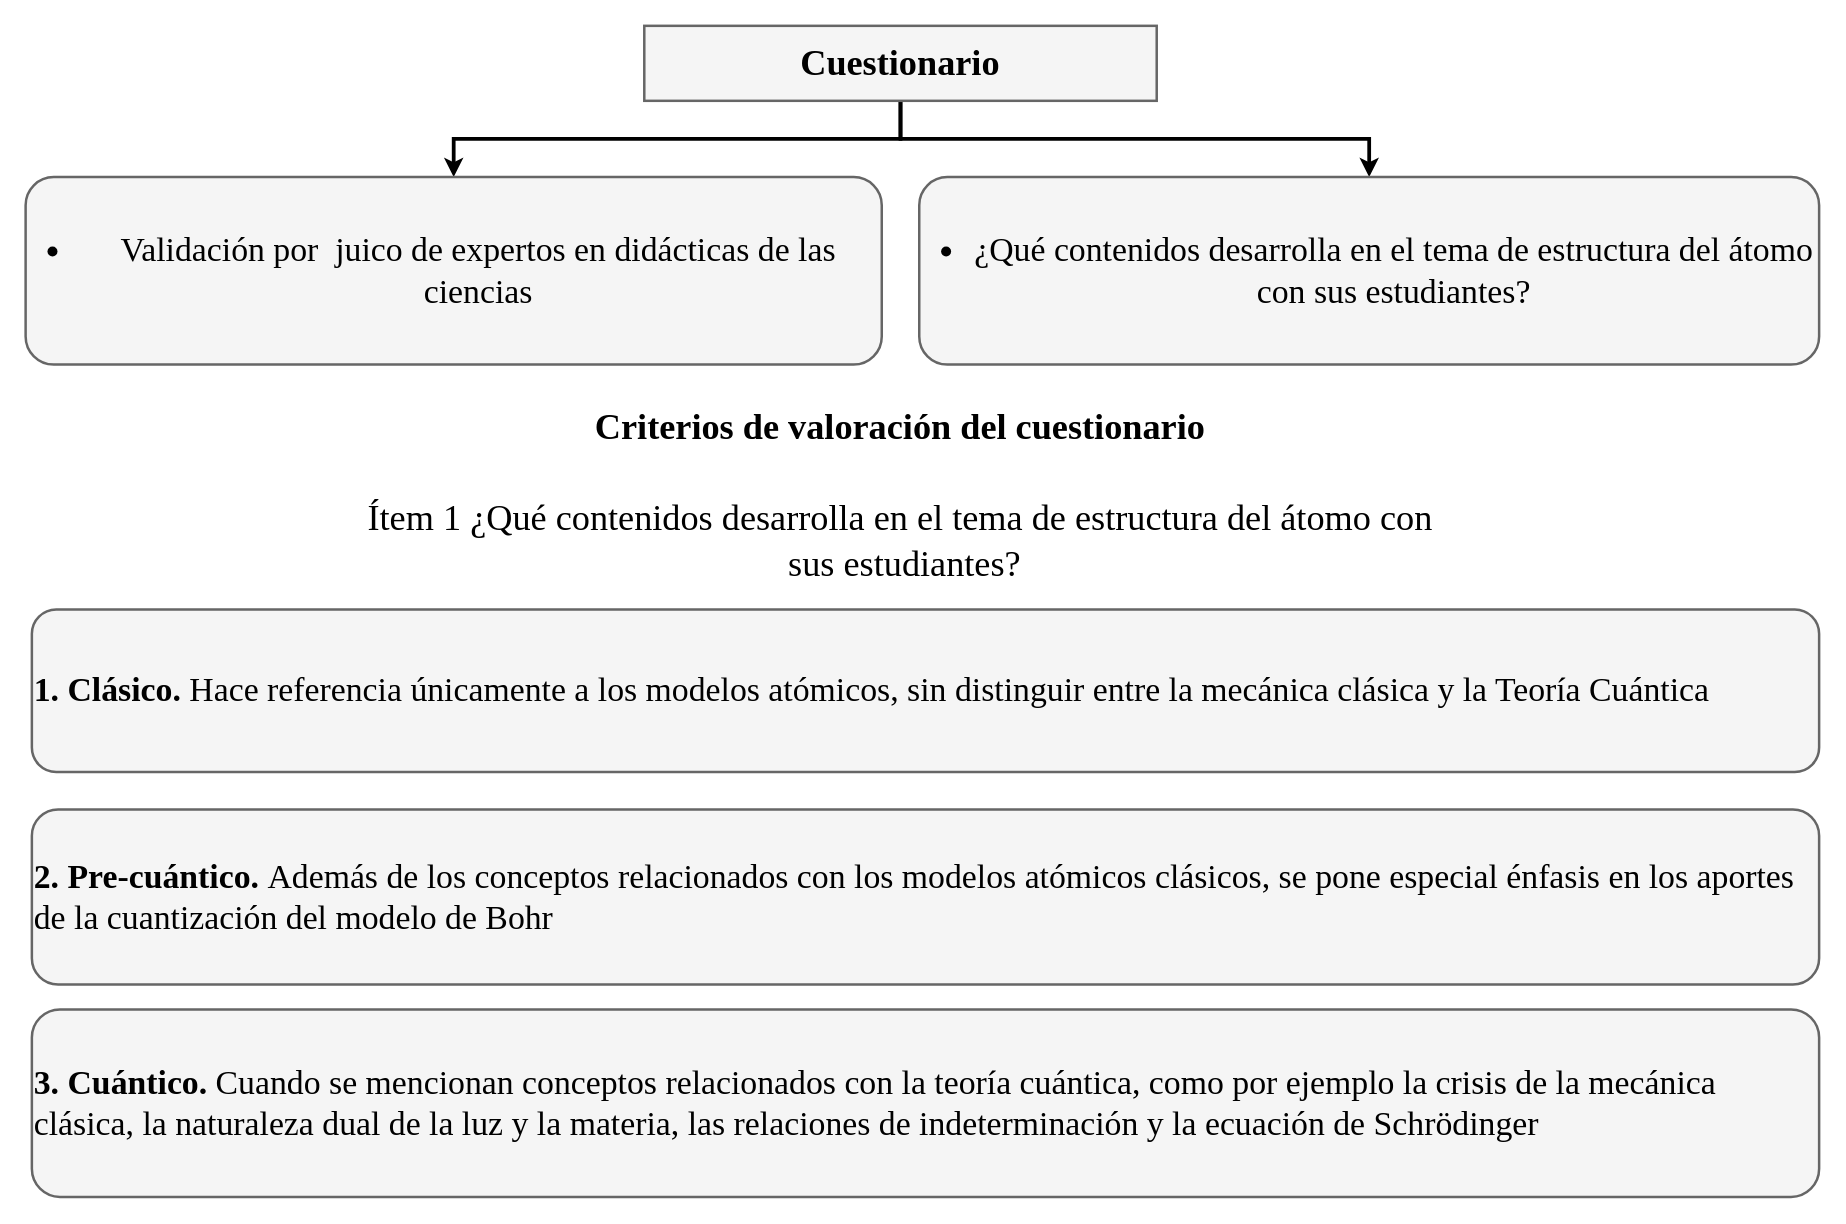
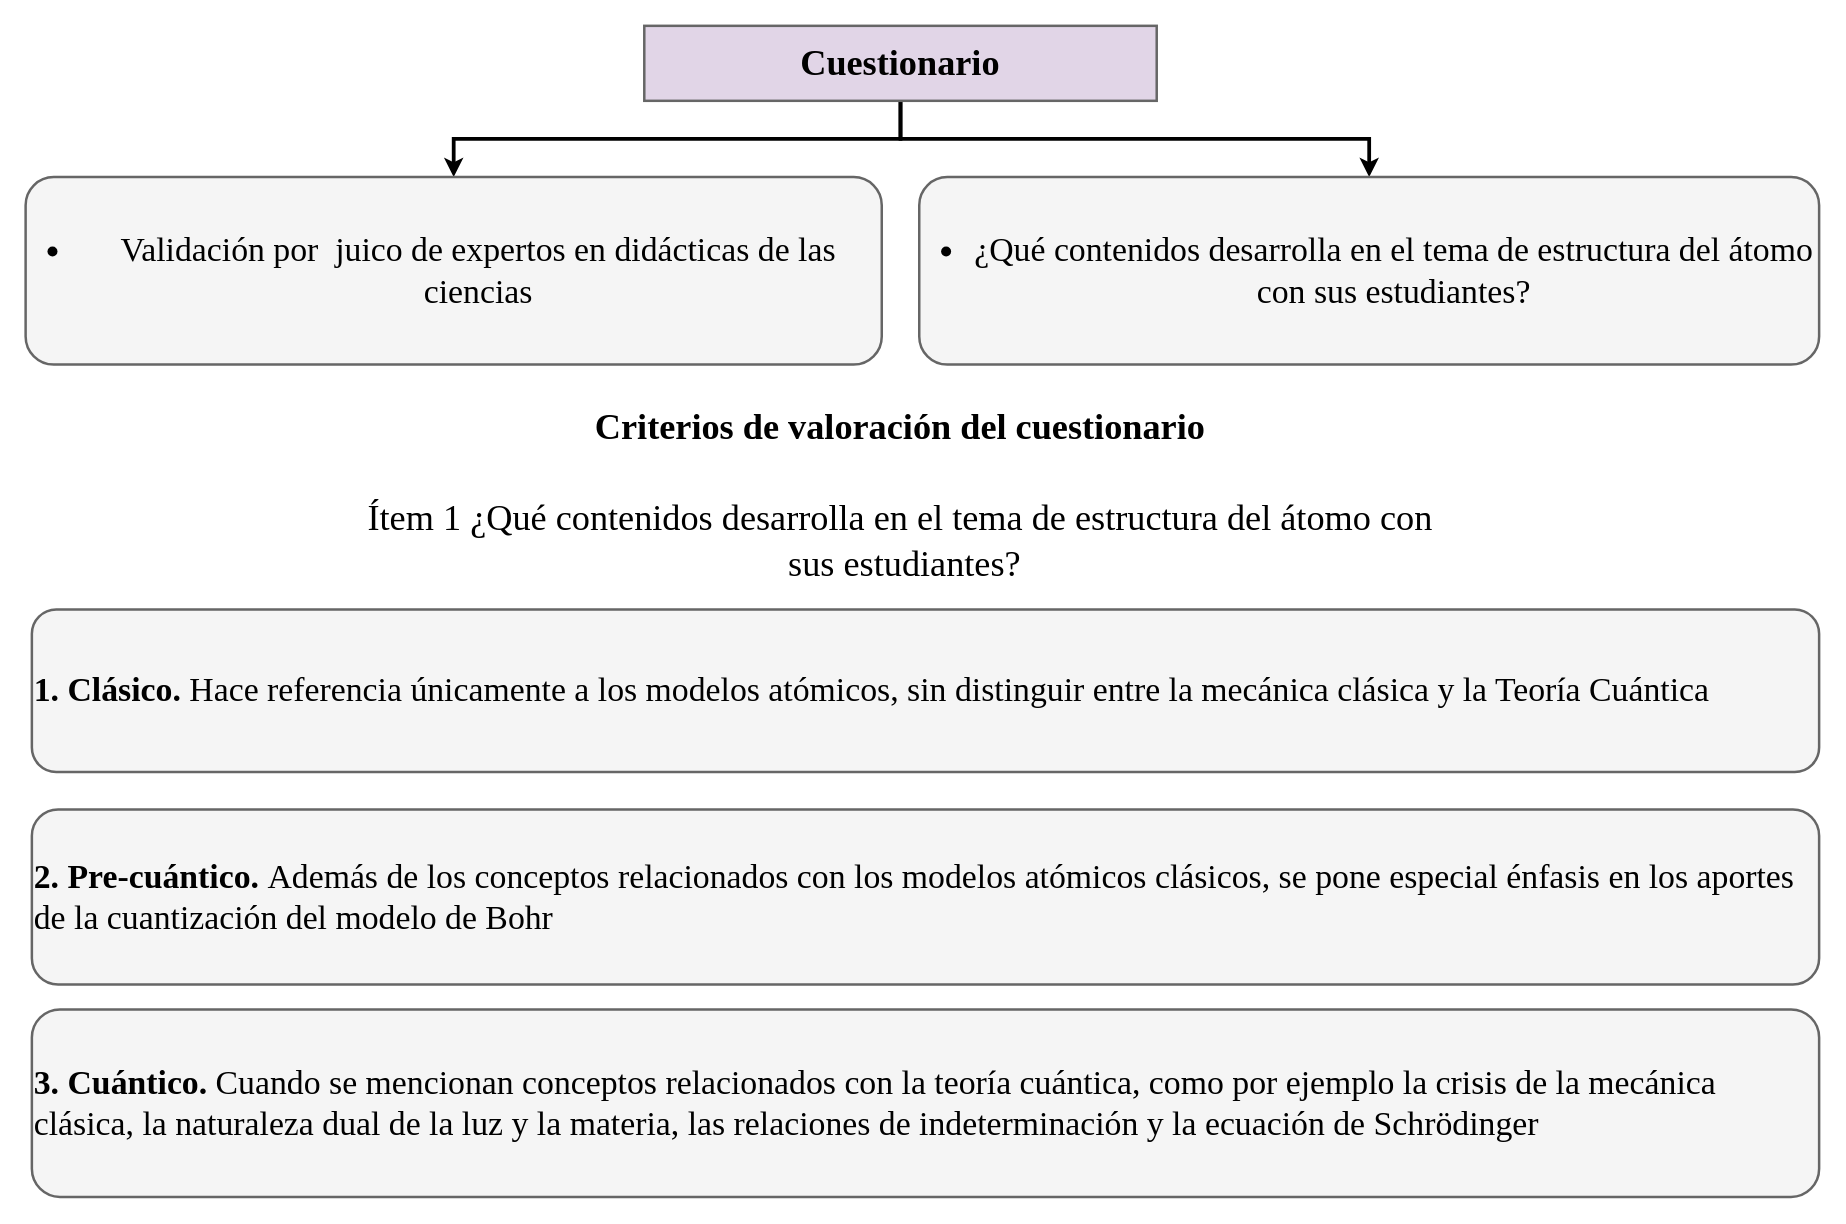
node "Cuestionario": fillcolor #f5f5f5 -> #e1d5e7
